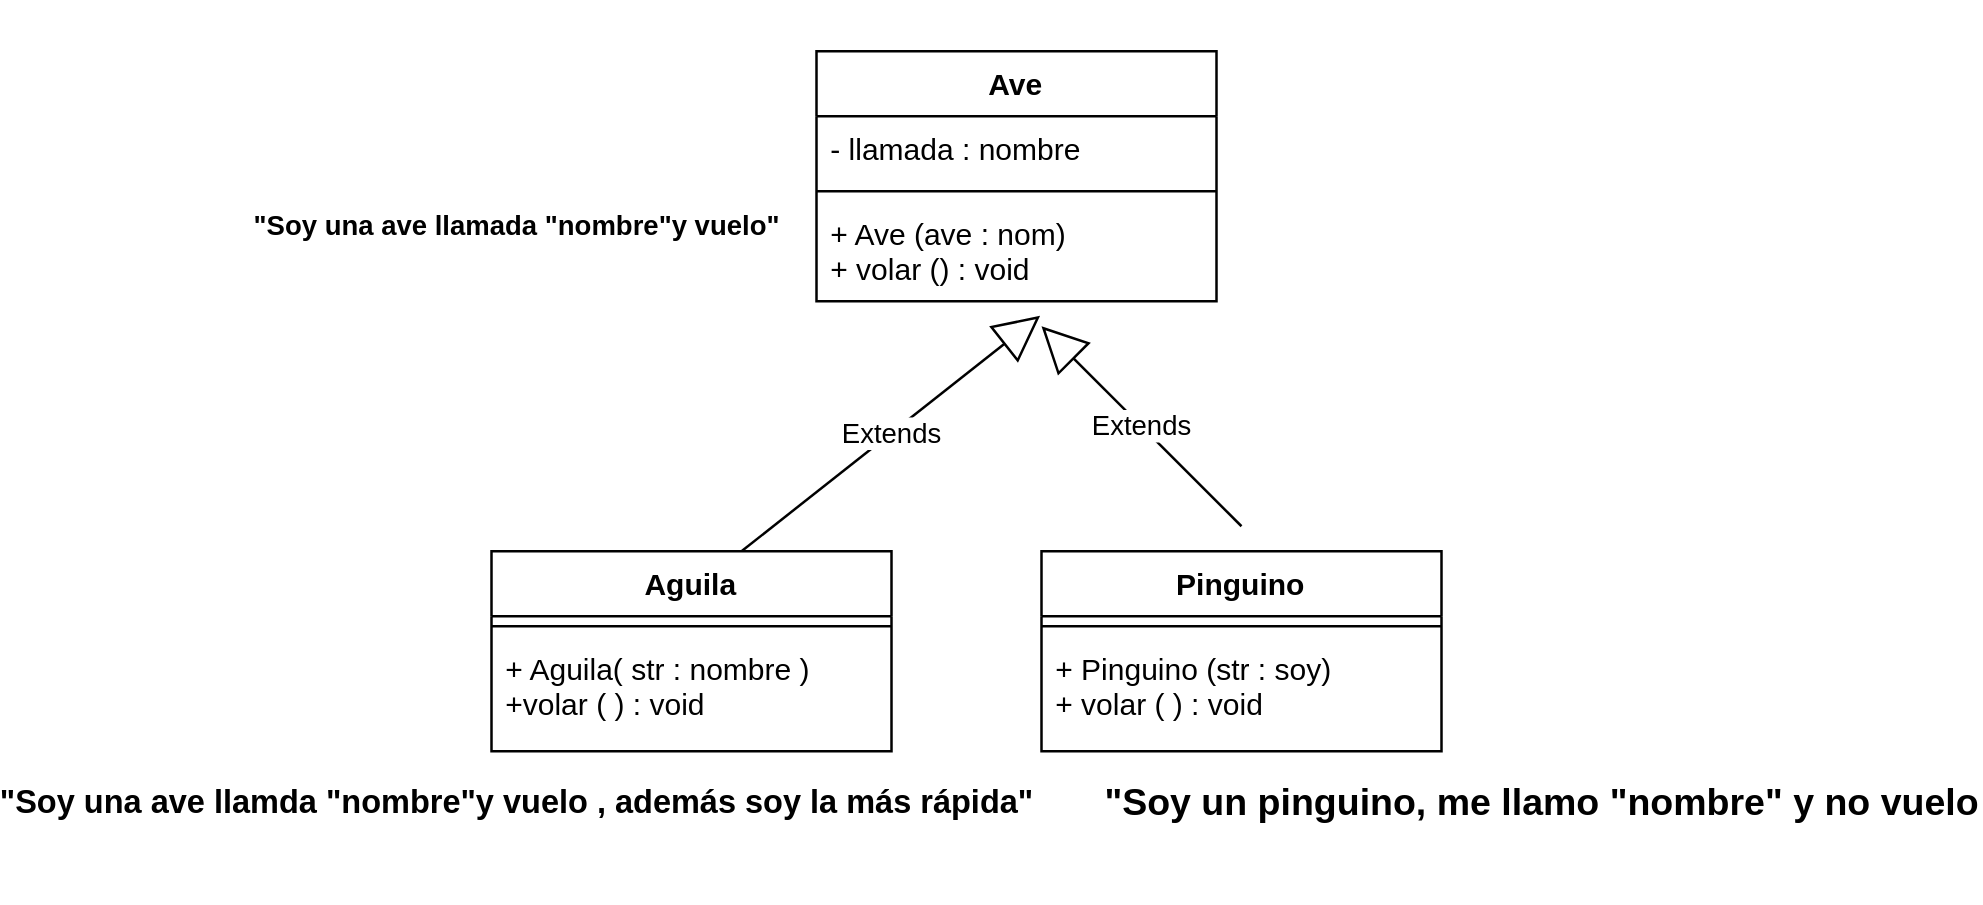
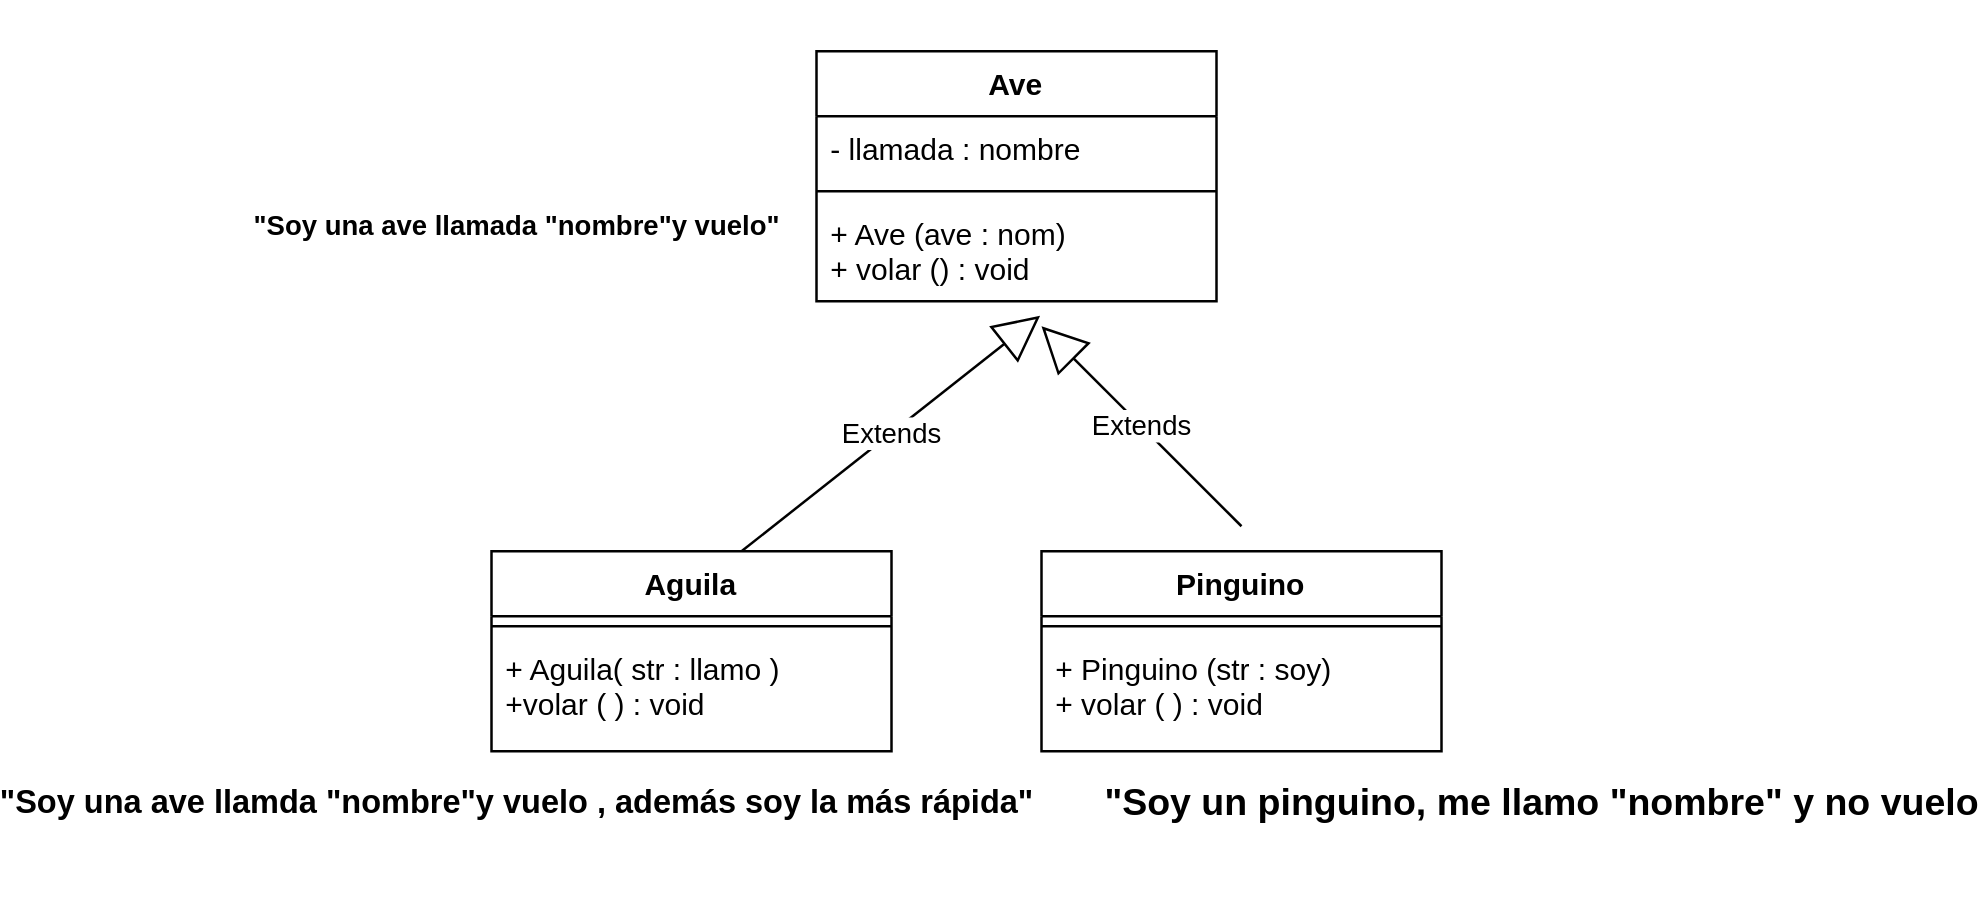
node "+ Aguila( str : nombre ) +volar ( ) : void": label "+ Aguila( str : nombre ) +volar ( ) : void" -> "+ Aguila( str : llamo ) +volar ( ) : void"
